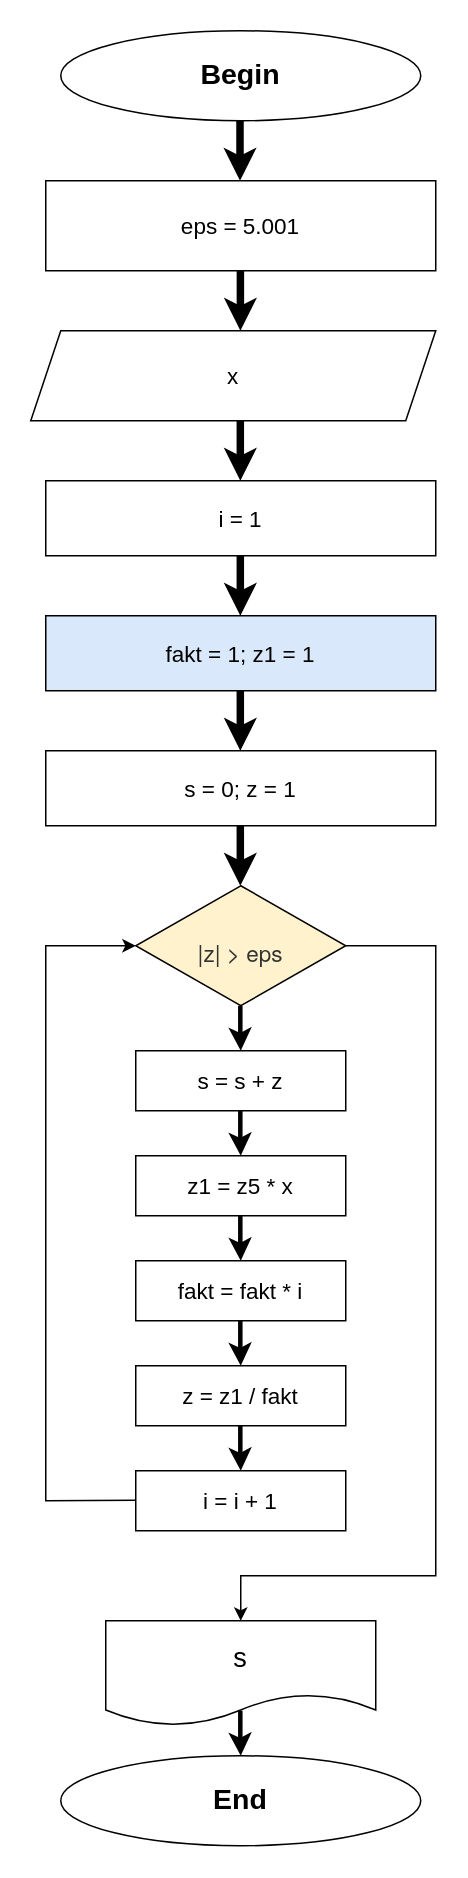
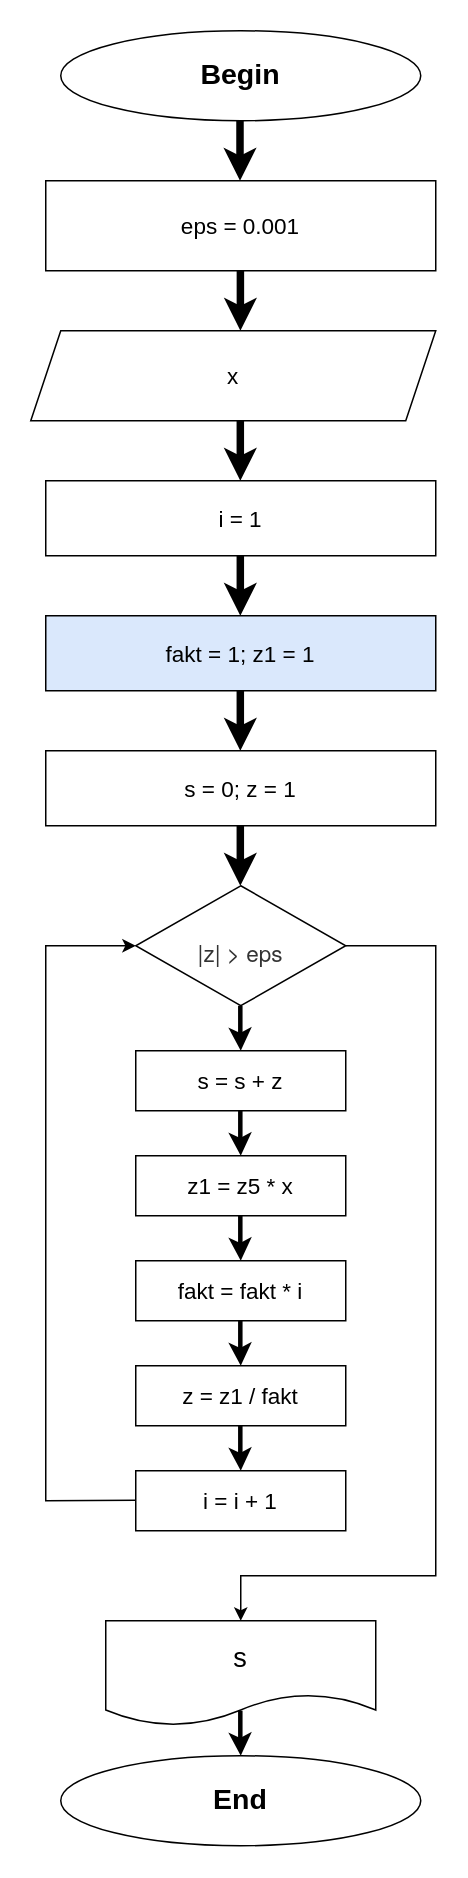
node "eps = 5.001": label "eps = 5.001" -> "eps = 0.001"
node "|z| > eps": fillcolor #fff2cc -> #ffffff
